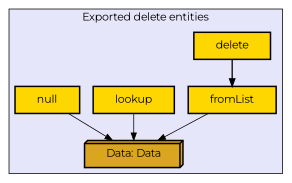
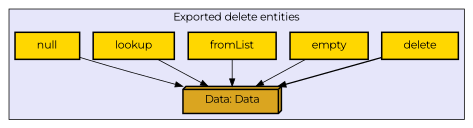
node "empty": added
edge "delete" -> "fromList": now "delete" -> "Data: Data"
